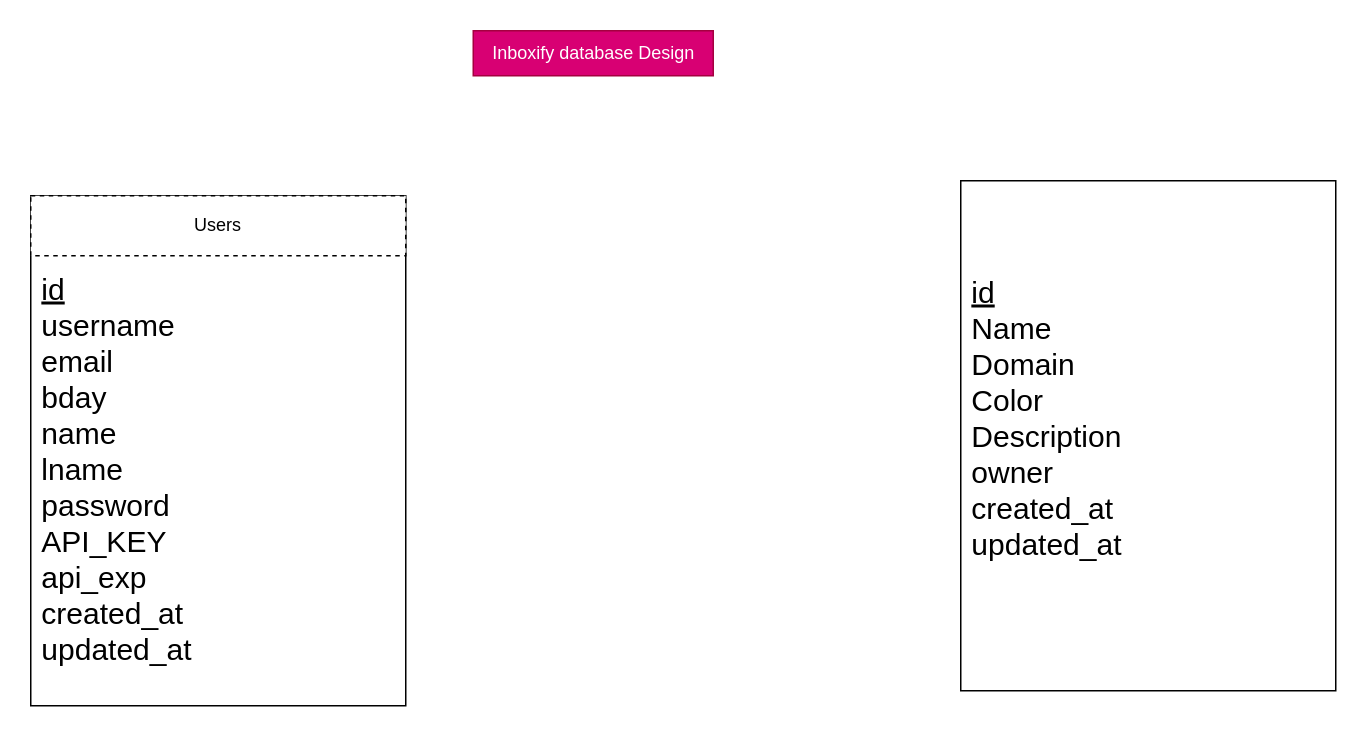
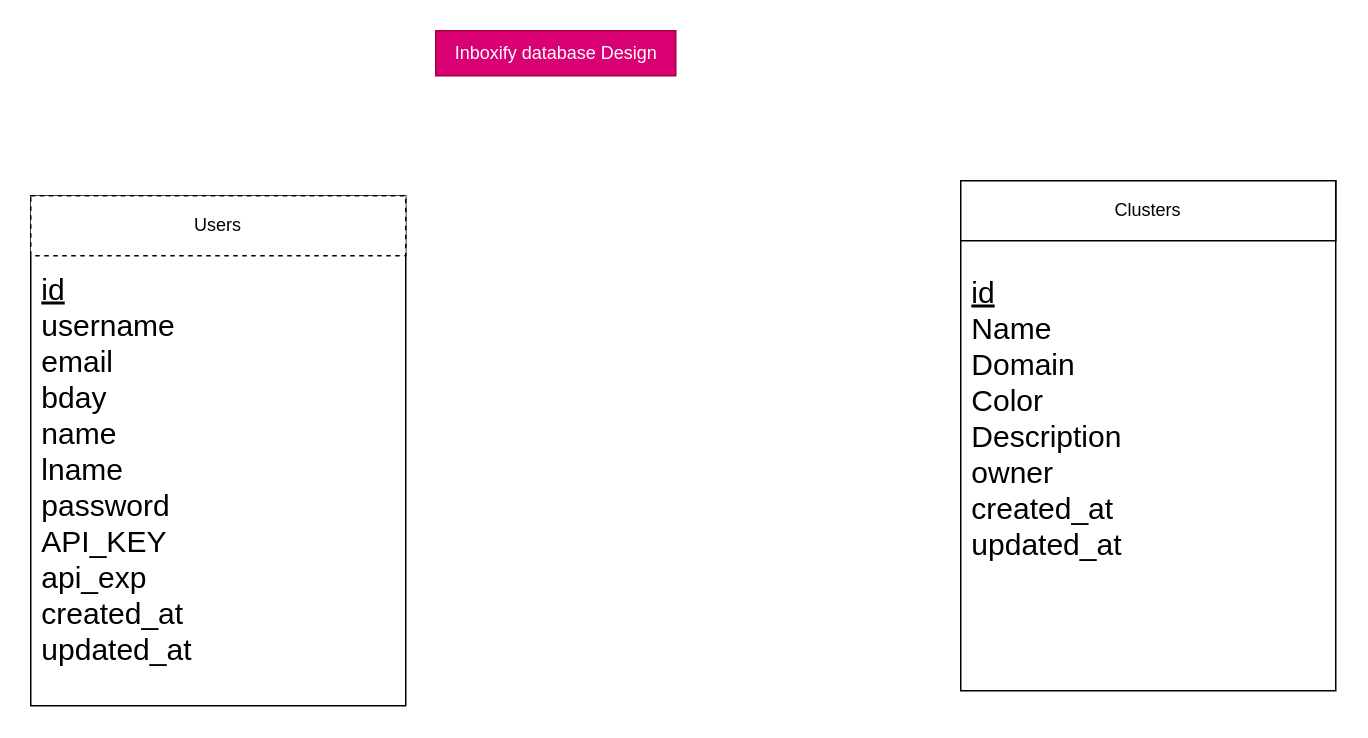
node "Inboxify database Design": moved (593, 53) -> (556, 53)
node "Clusters": added
